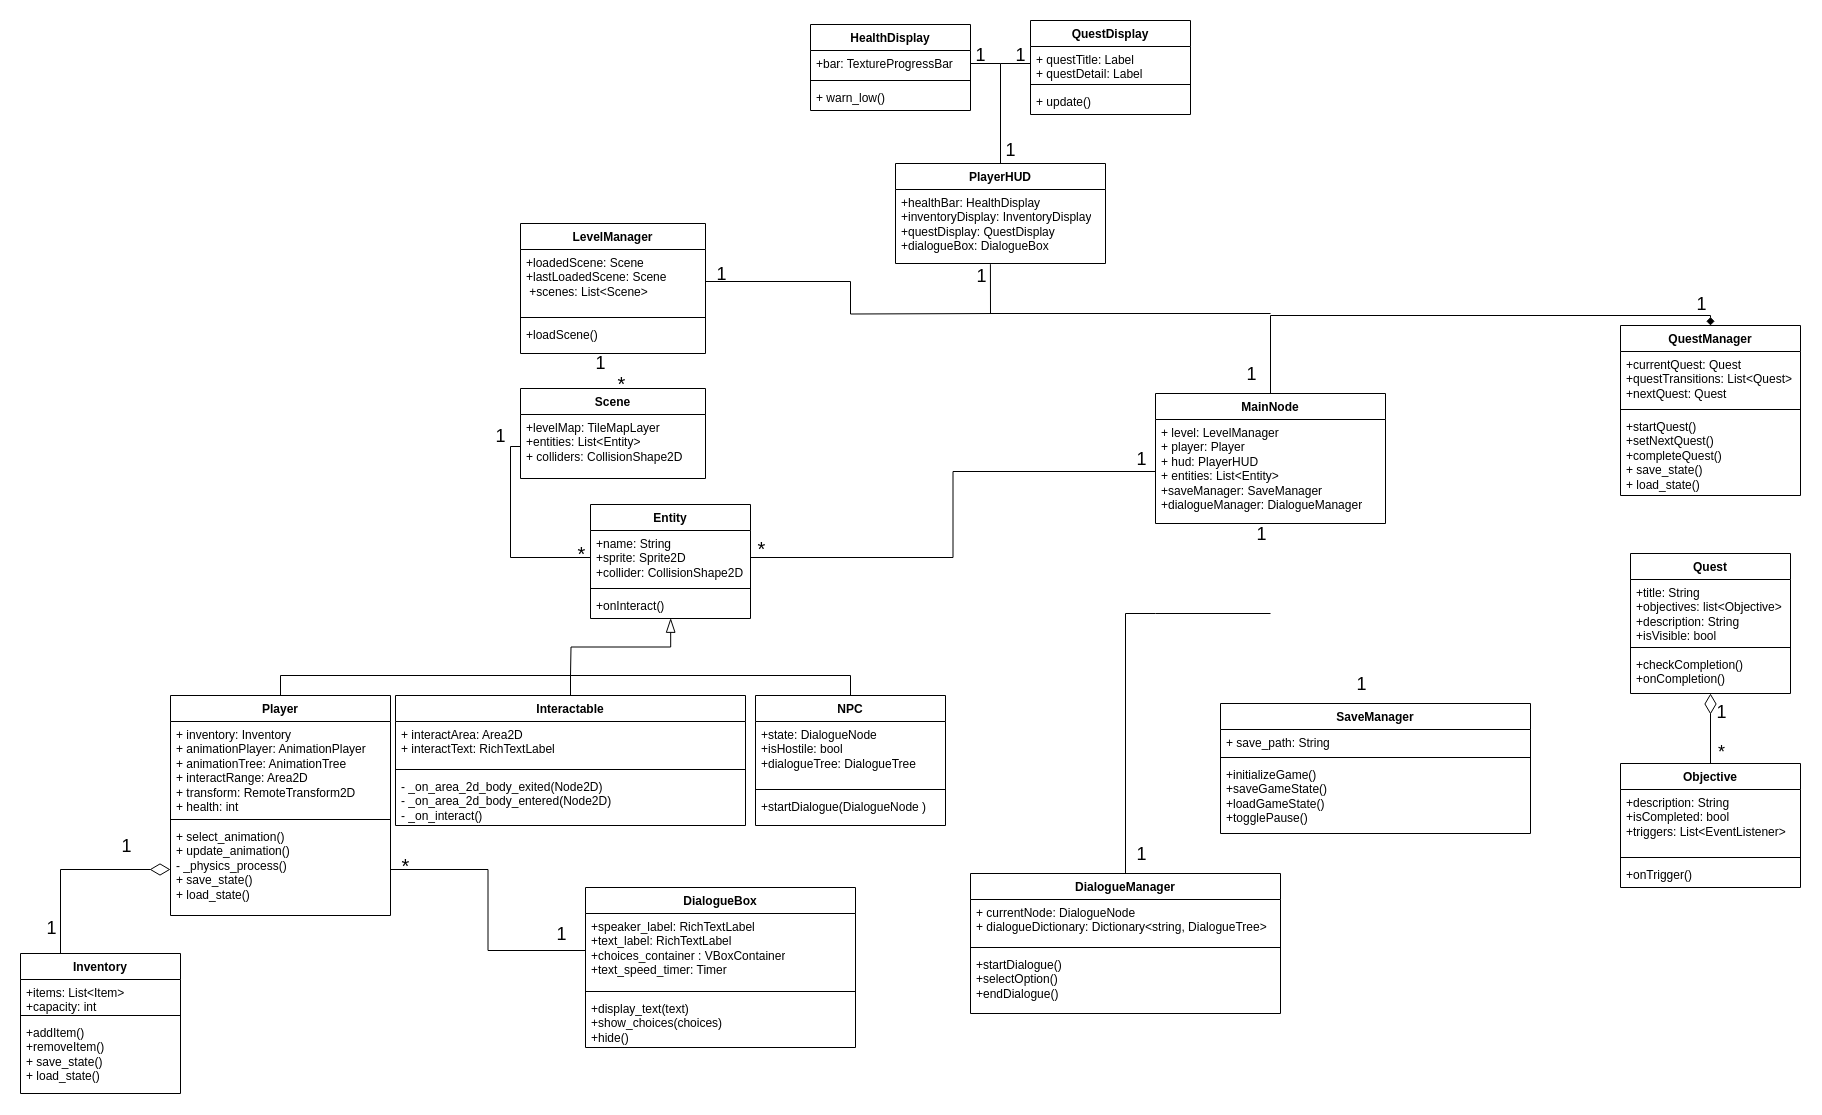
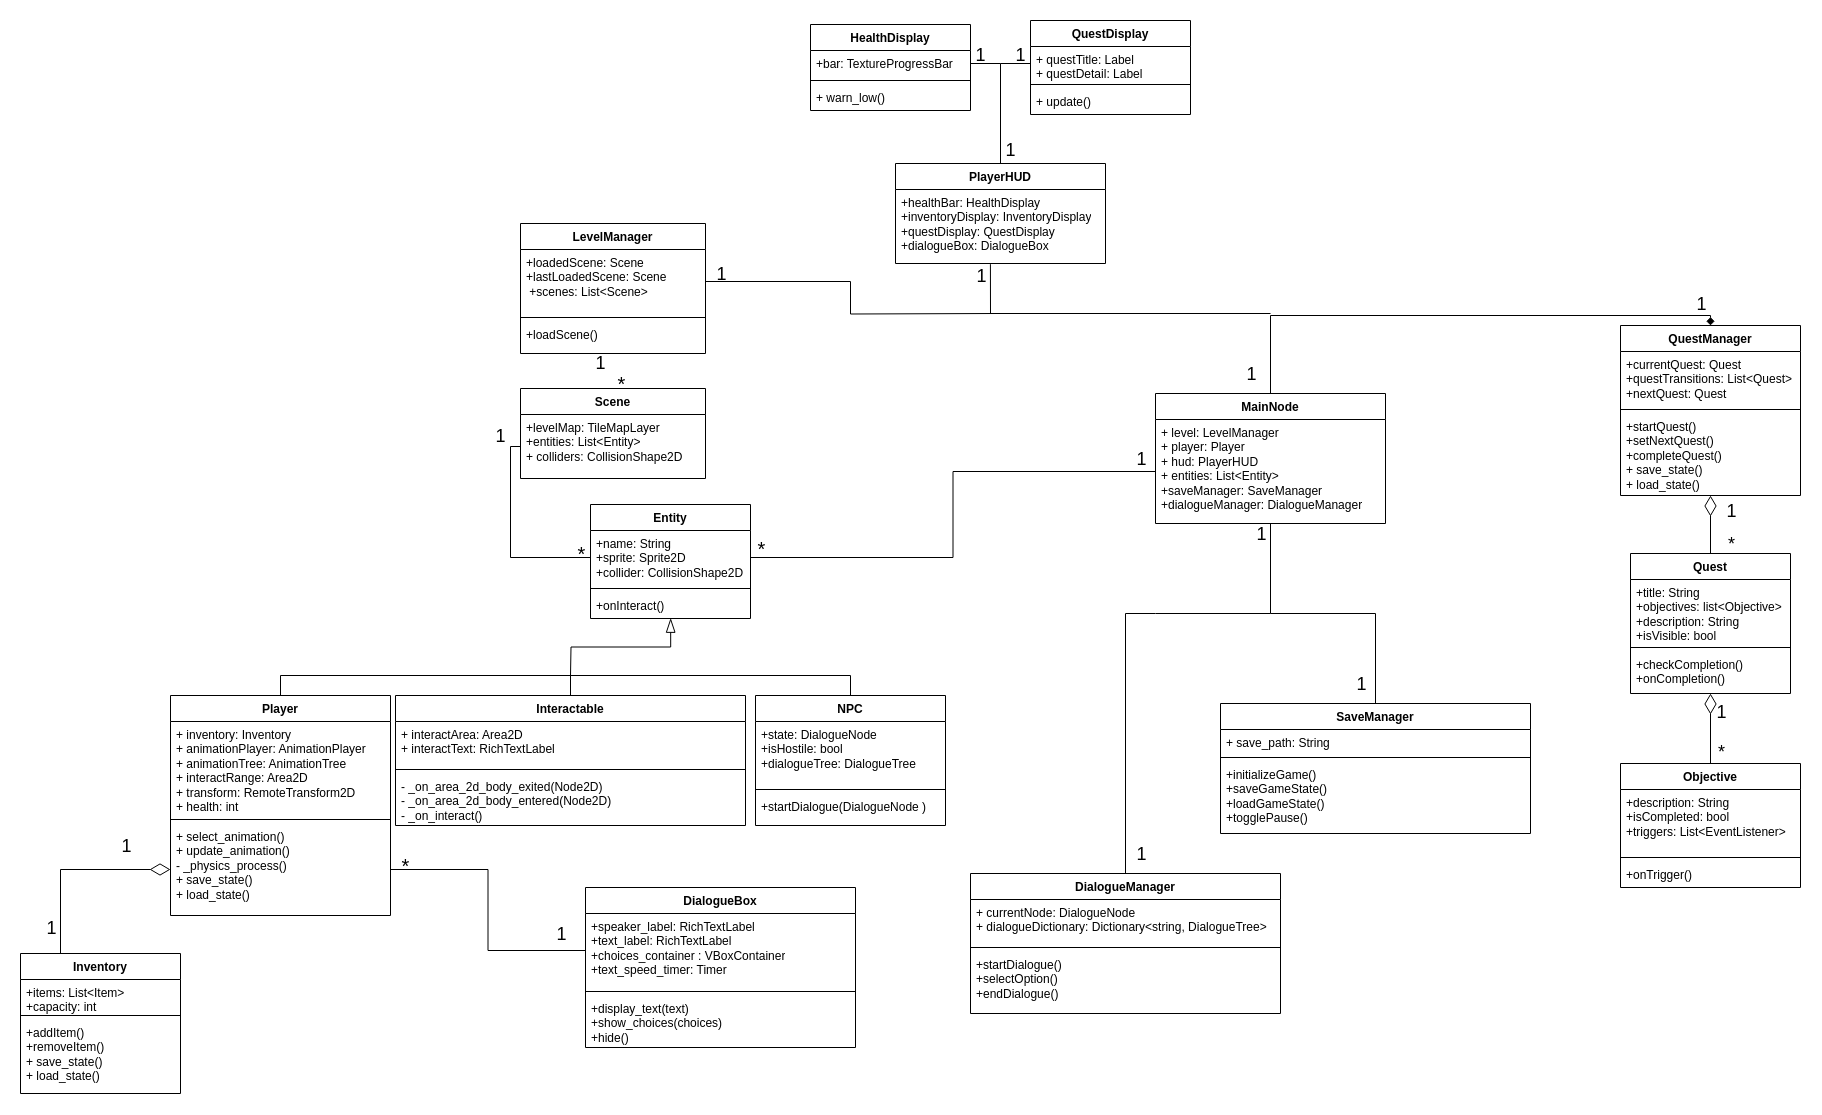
edge "Quest" -> "QuestManager": added, labels "*", "1"
edge "MainNode" -- "SaveManager": added
